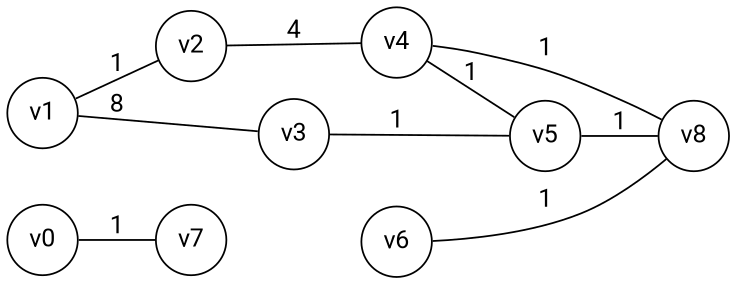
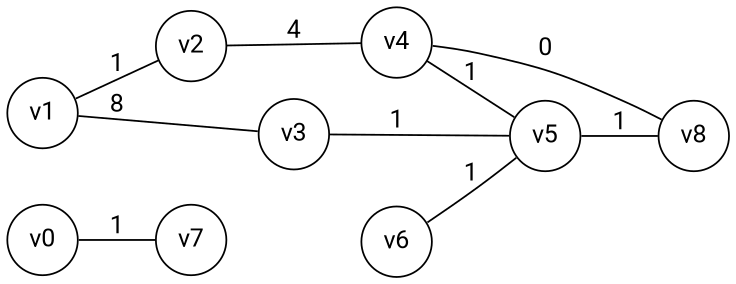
edge "v4" -- "v8": label "1" -> "0"
edge "v8" -- "v6": now "v5" -- "v6"
